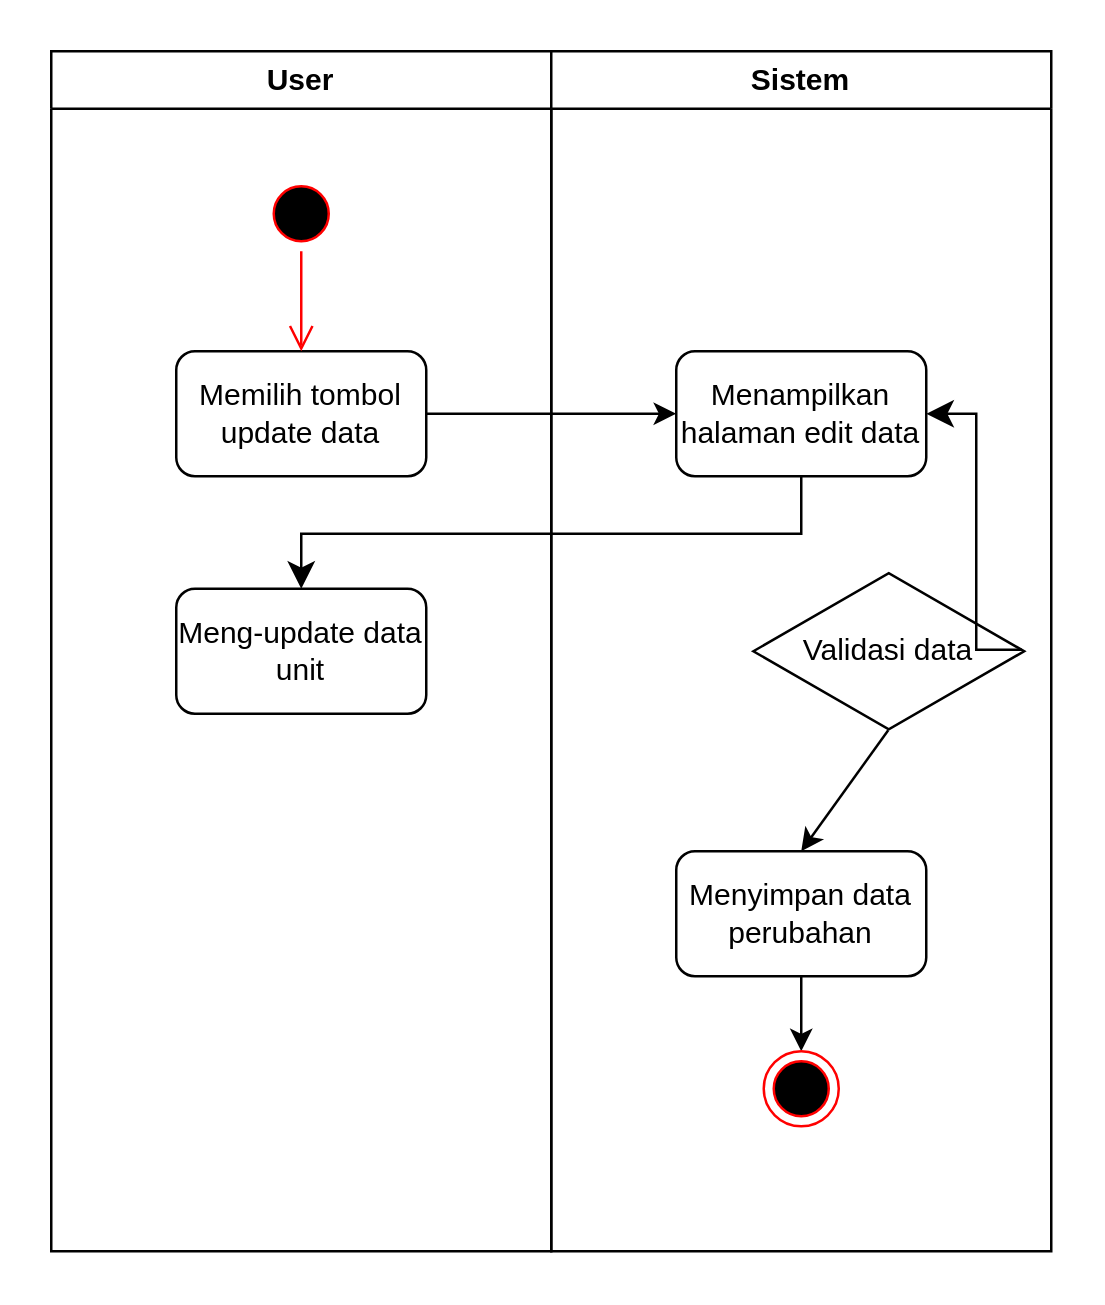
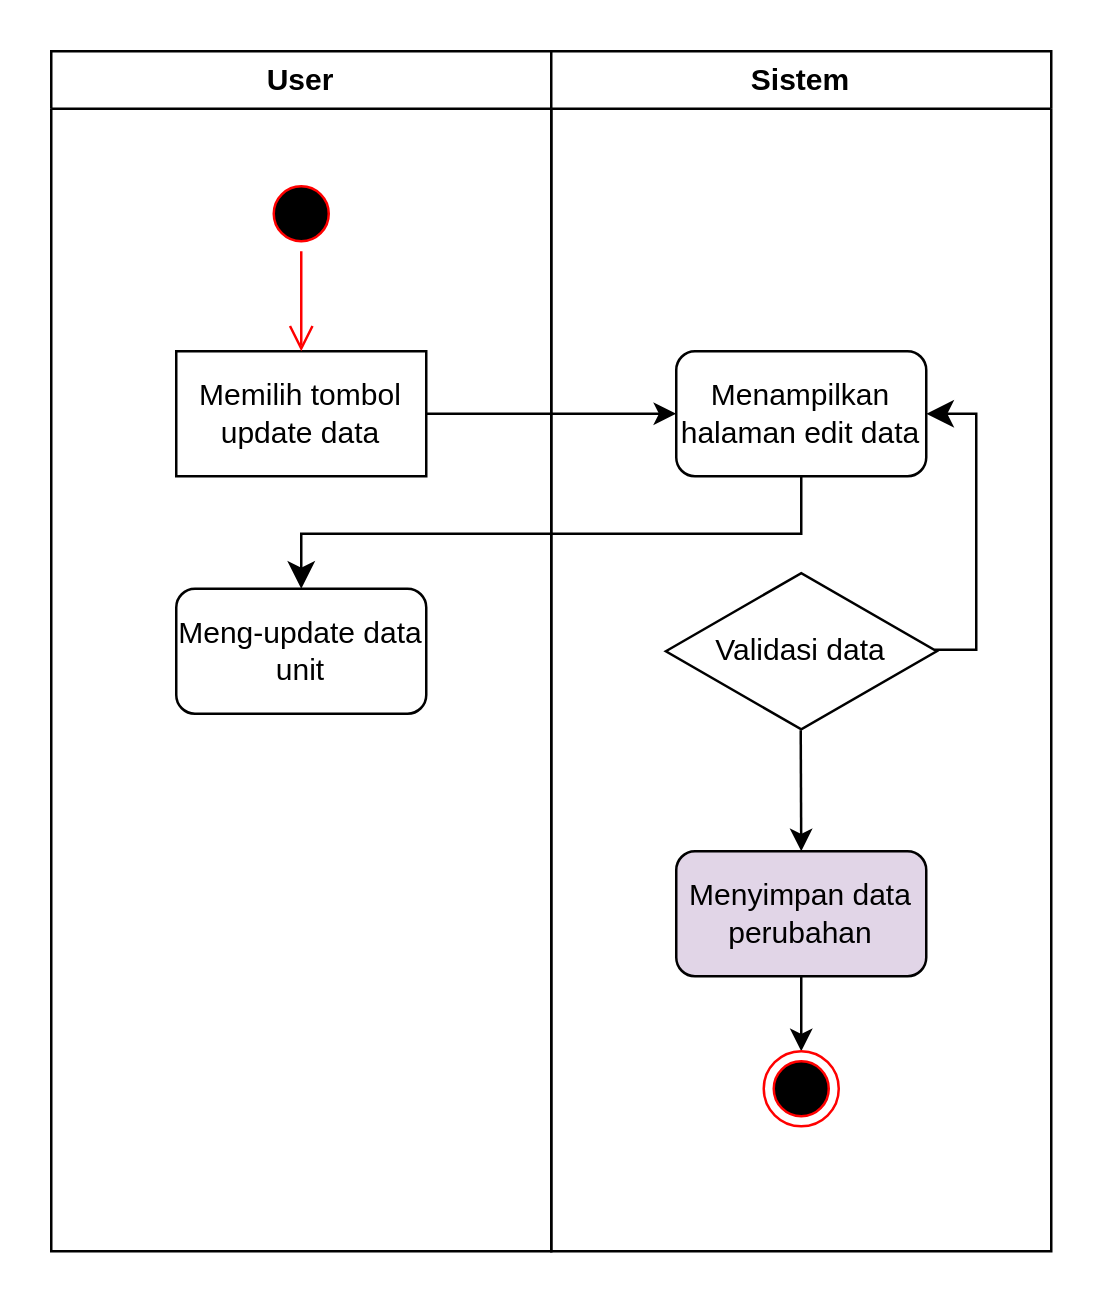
node "Memilih tombol update data": shape rounded rectangle -> rectangle
node "Validasi data": moved (889, 651) -> (801, 651)
node "Menyimpan data perubahan": fillcolor #ffffff -> #e1d5e7
